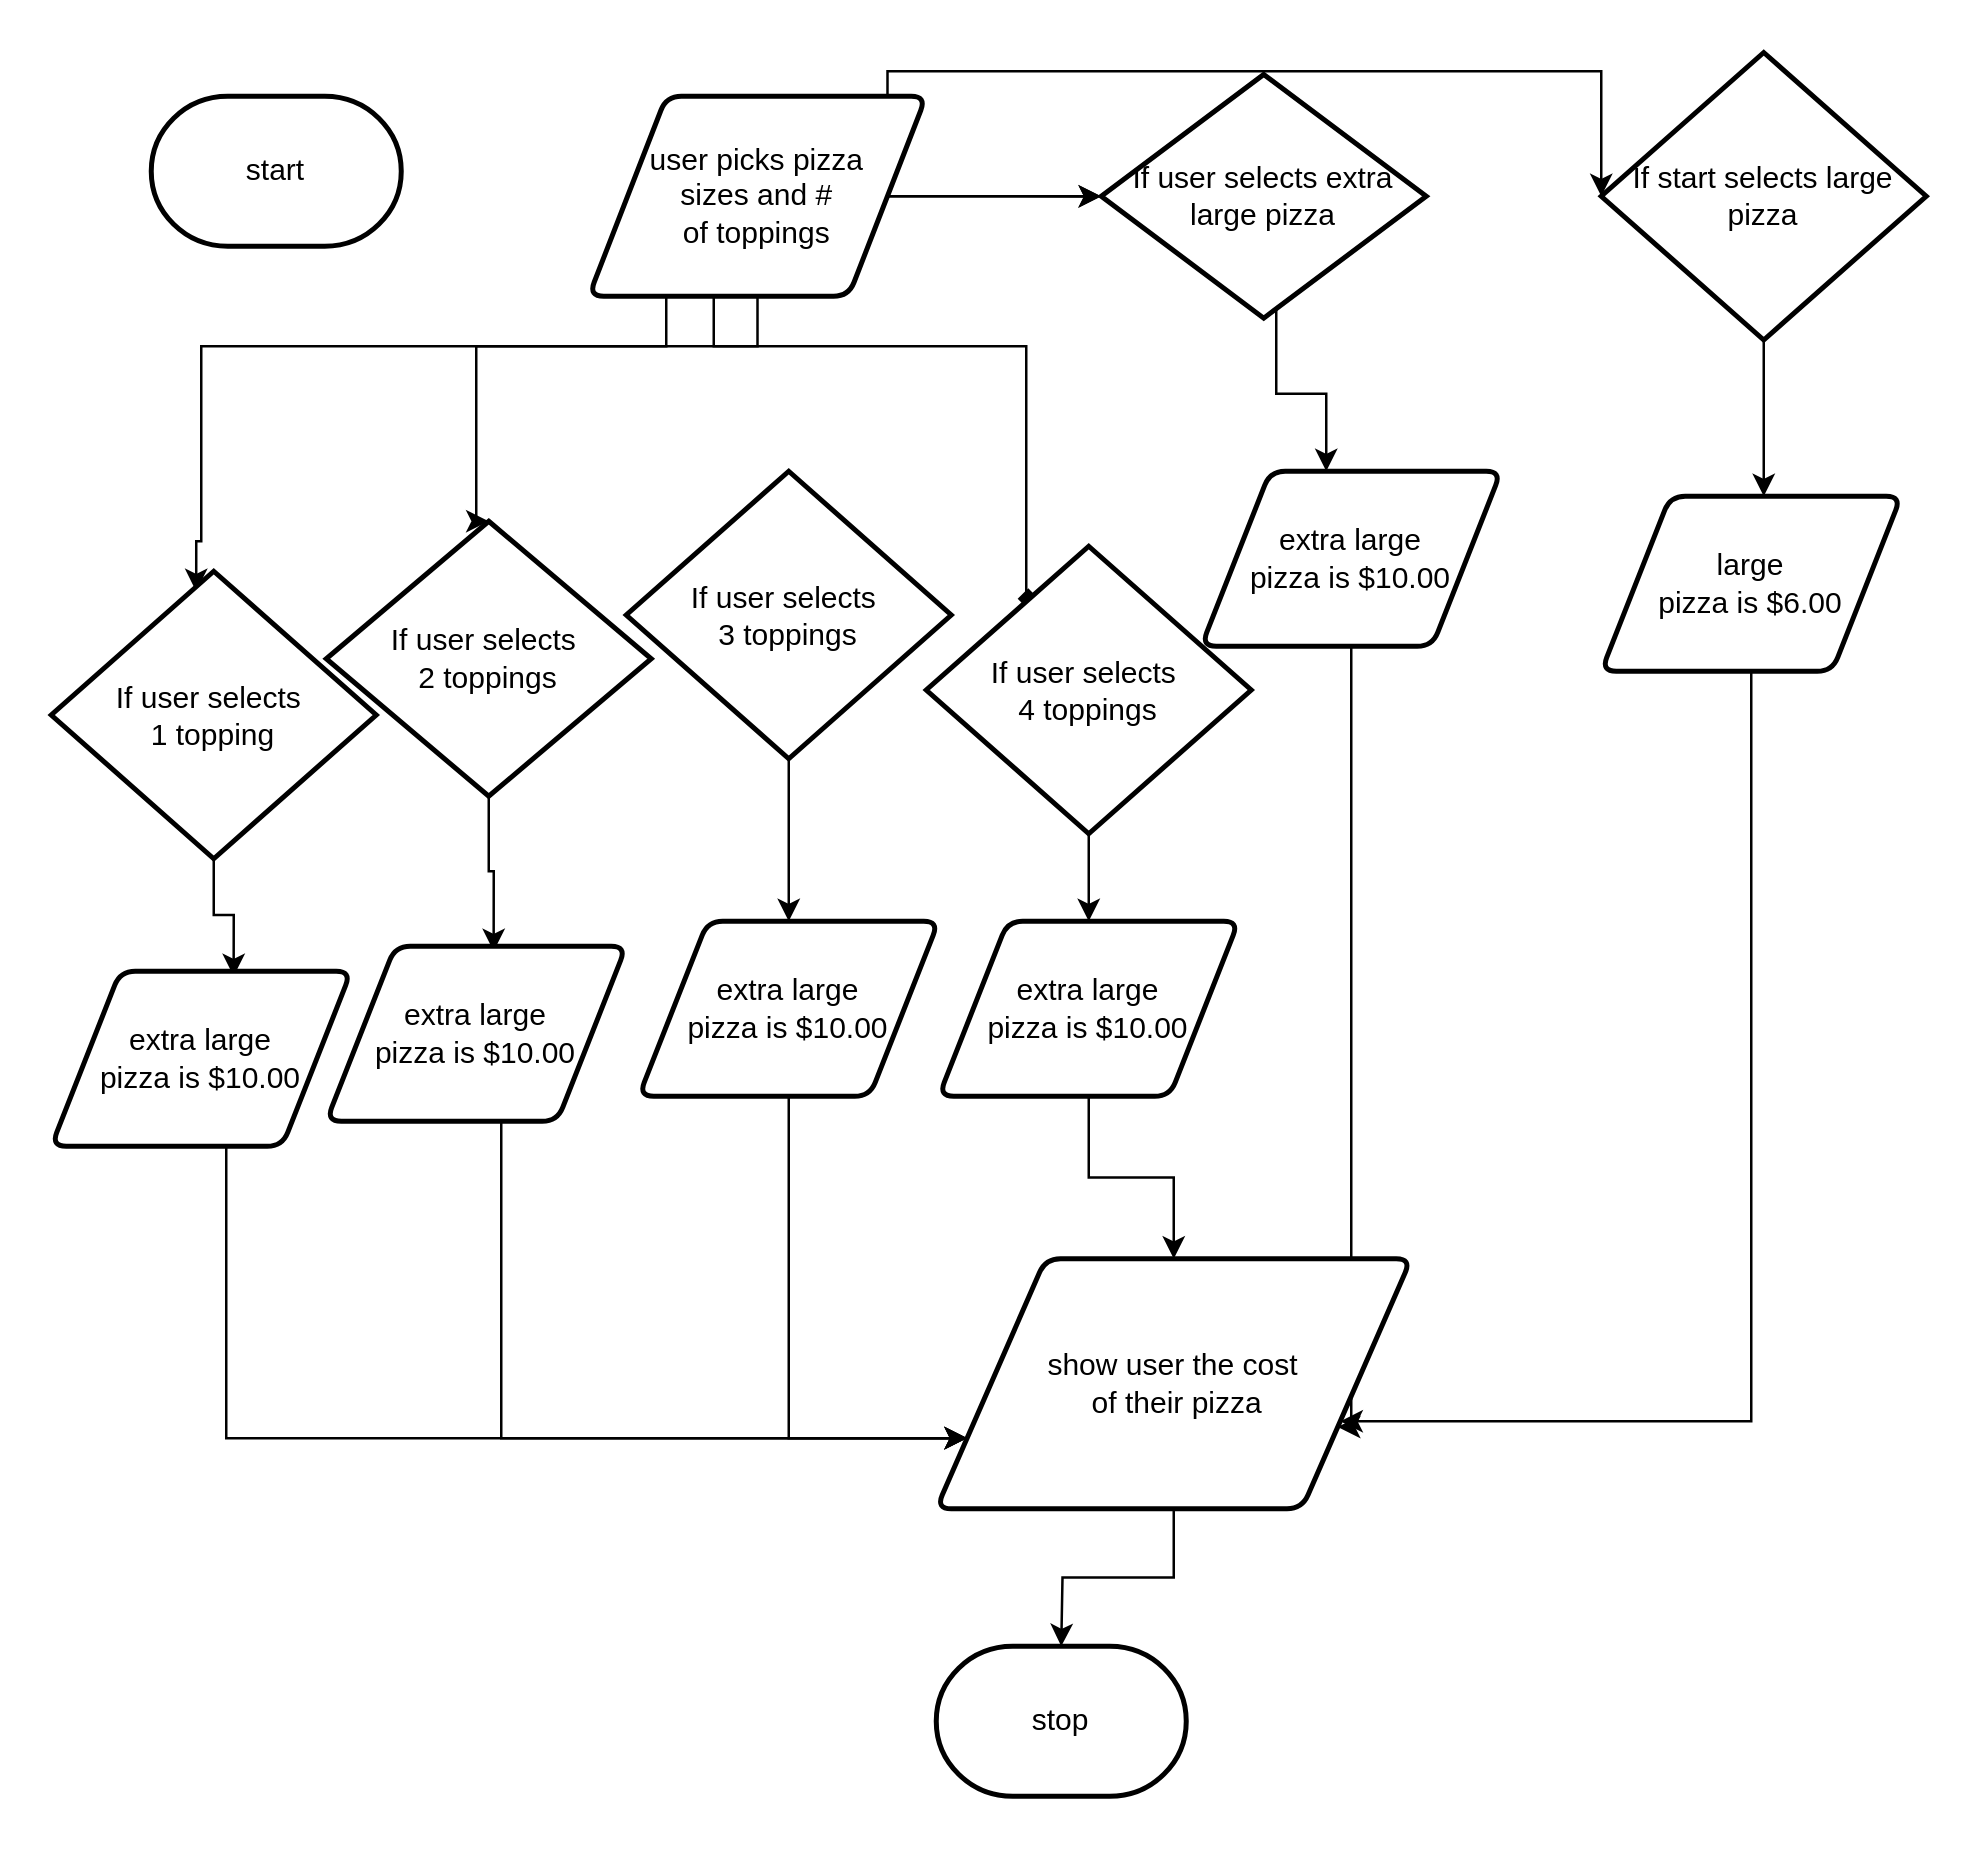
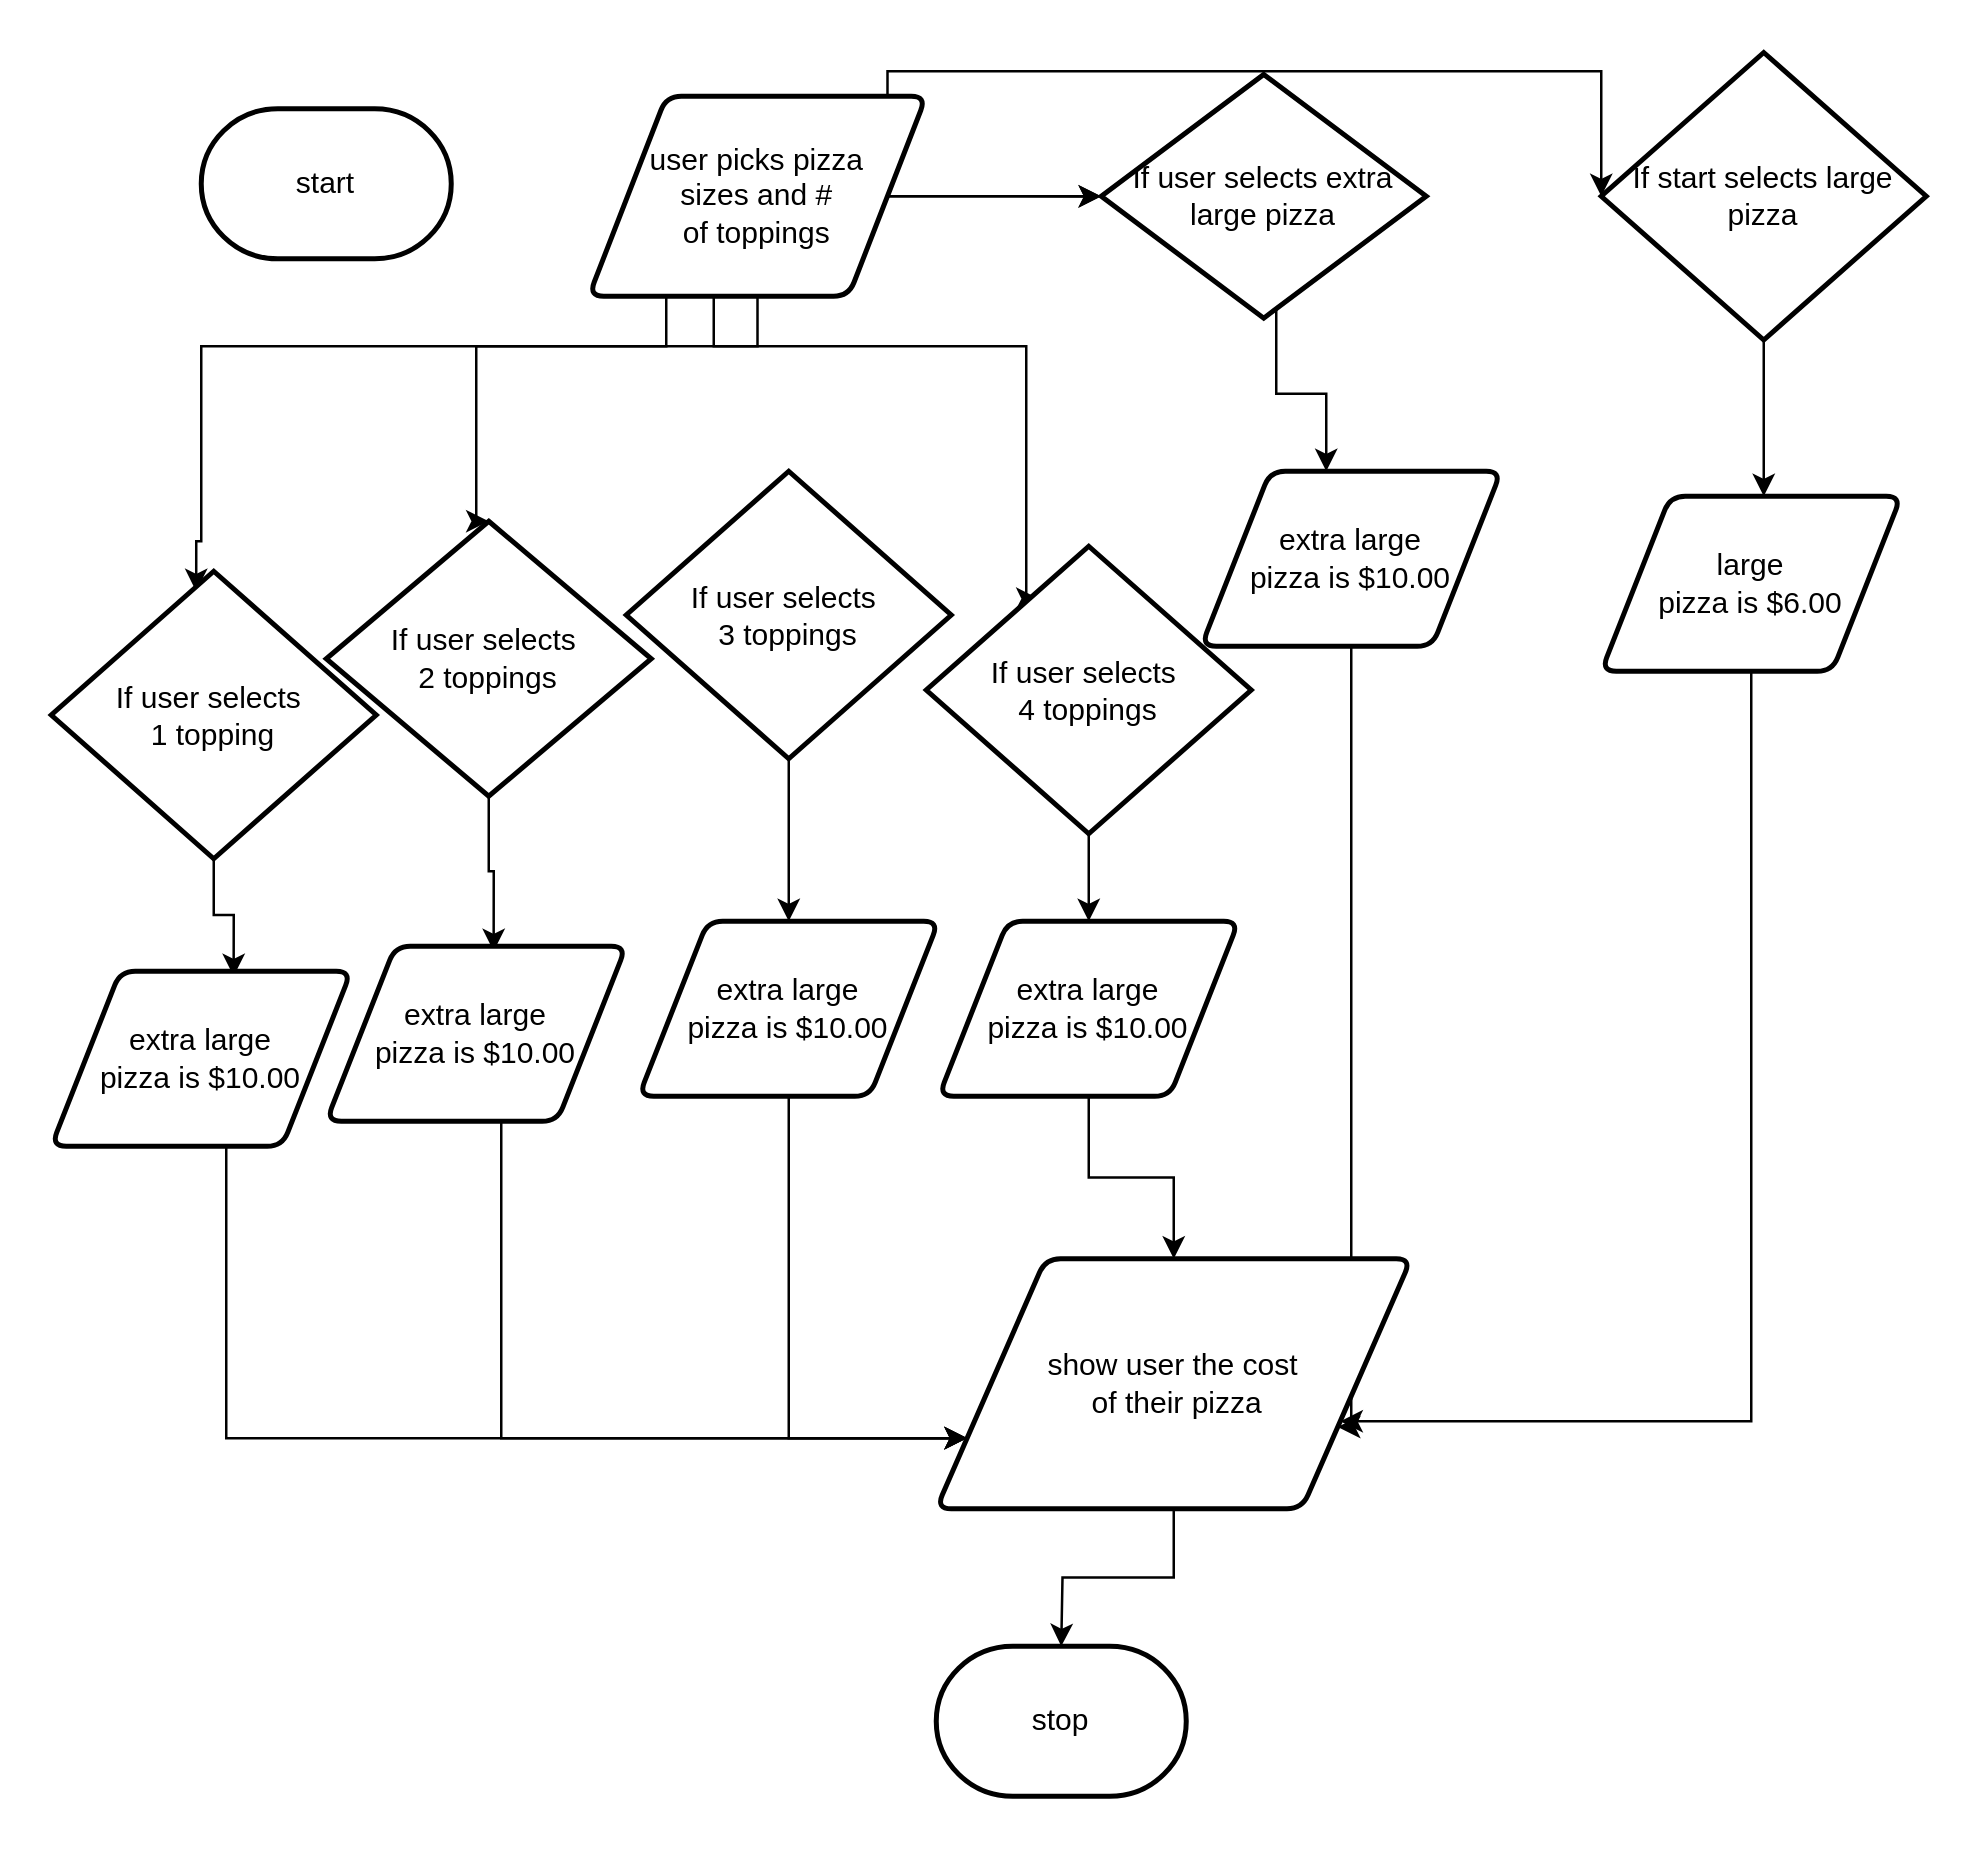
node "start": moved (276, 171) -> (326, 184)
edge "user picks pizza sizes and # of toppings" -> "If user selects 4 toppings": arrowhead diamond -> classic
